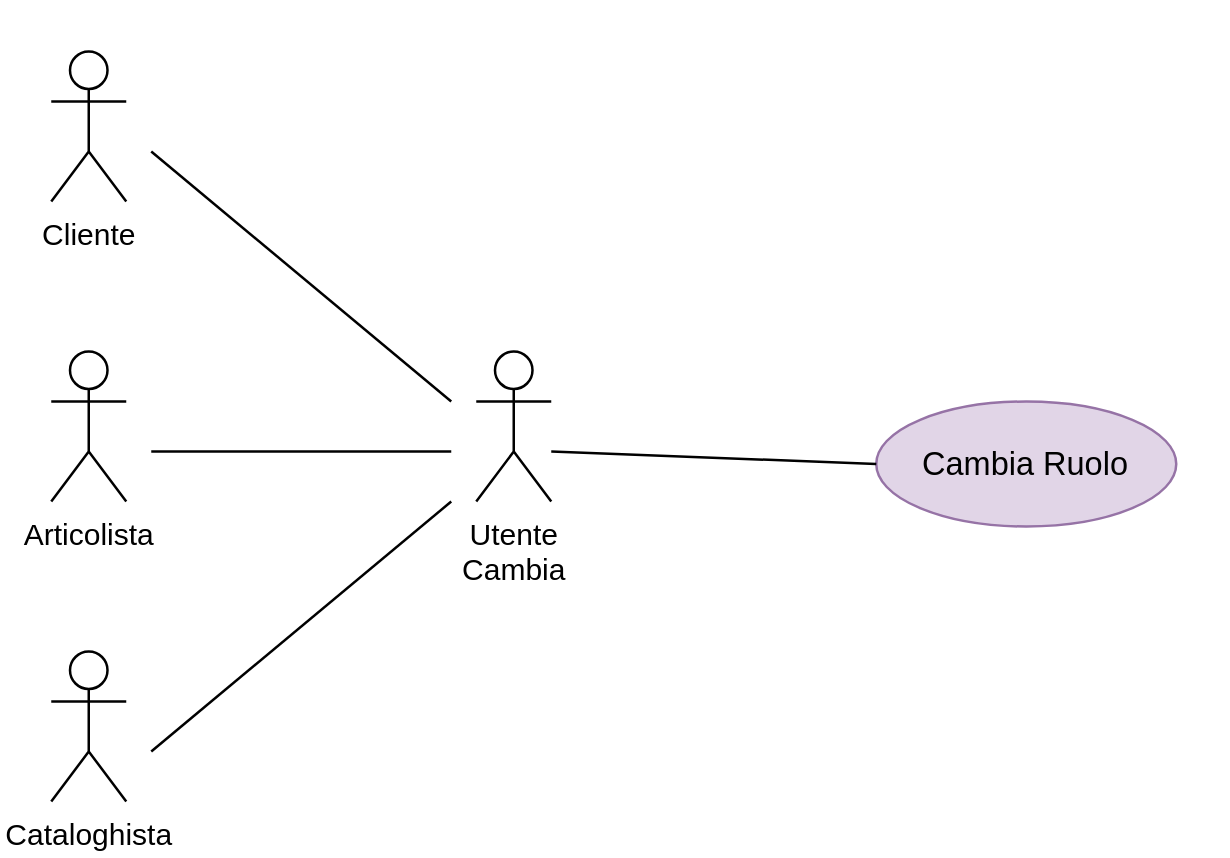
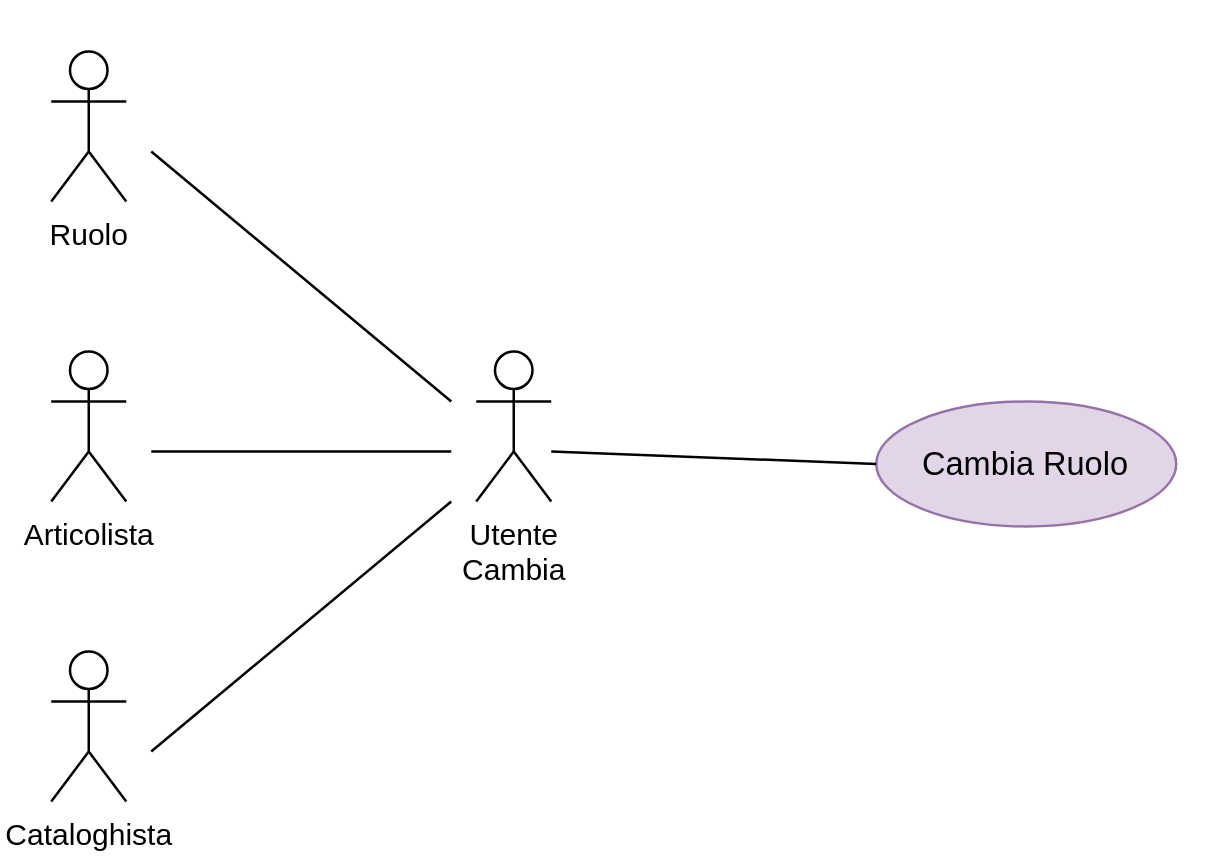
node "Cliente": label "Cliente" -> "Ruolo"
